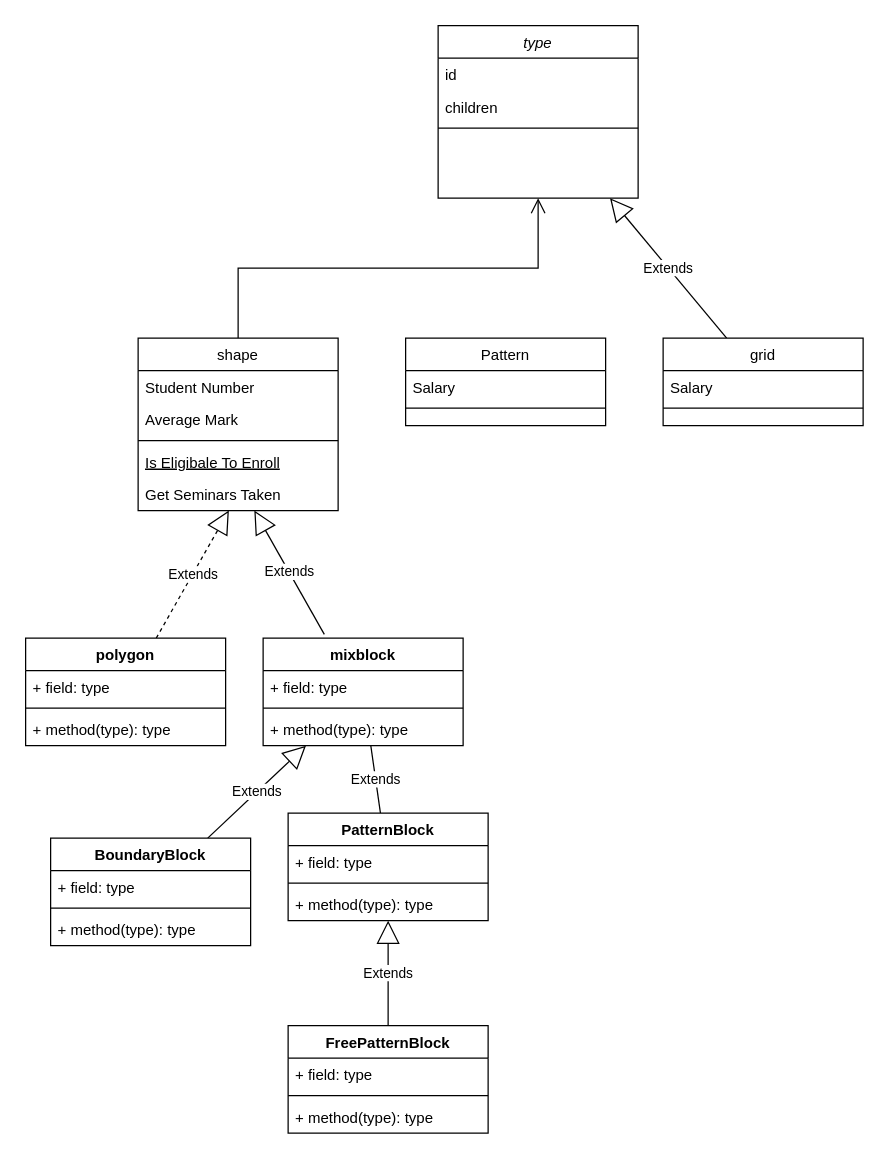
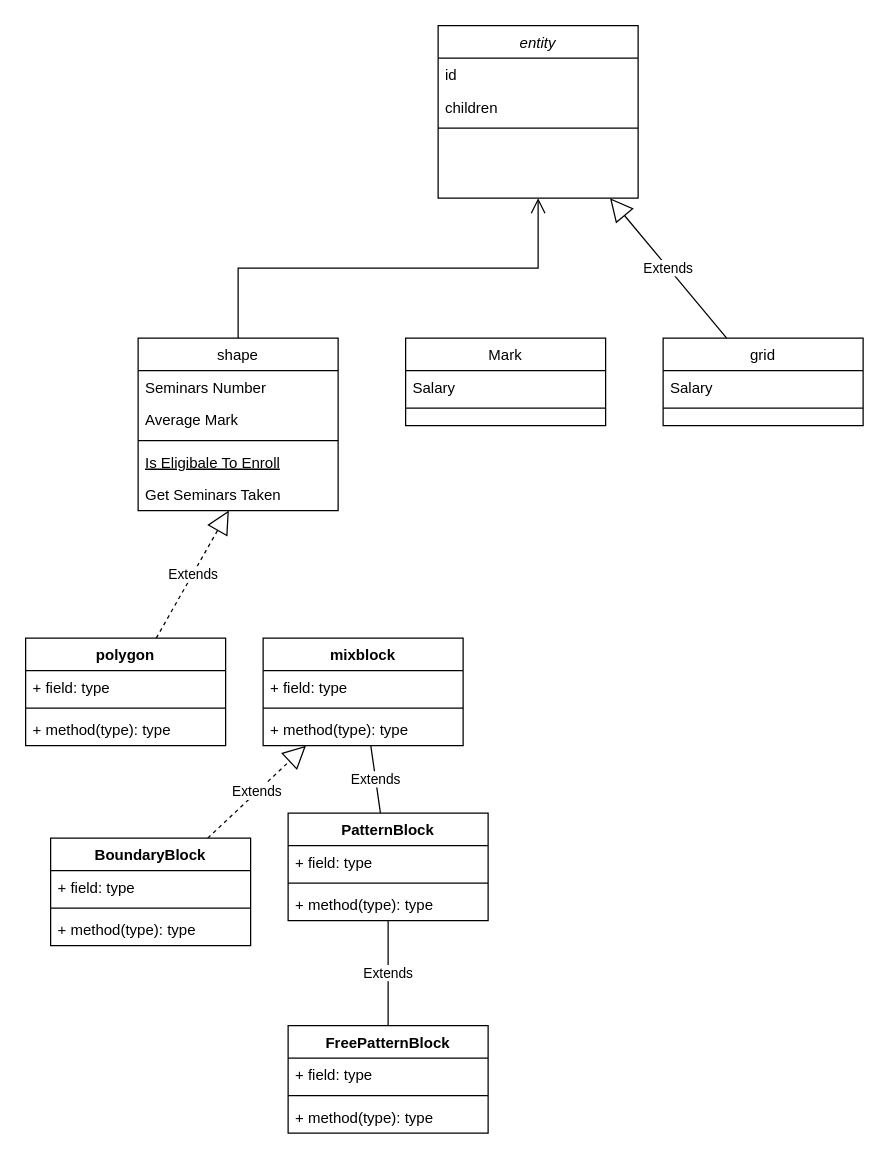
node "type": label "type" -> "entity"
node "Pattern": label "Pattern" -> "Mark"
node "Student Number": label "Student Number" -> "Seminars Number"
edge "mixblock" -> "Get Seminars Taken": removed, label "Extends"
edge "BoundaryBlock" -> "mixblock": style solid -> dashed
edge "FreePatternBlock" -> "PatternBlock": arrowhead block -> none
